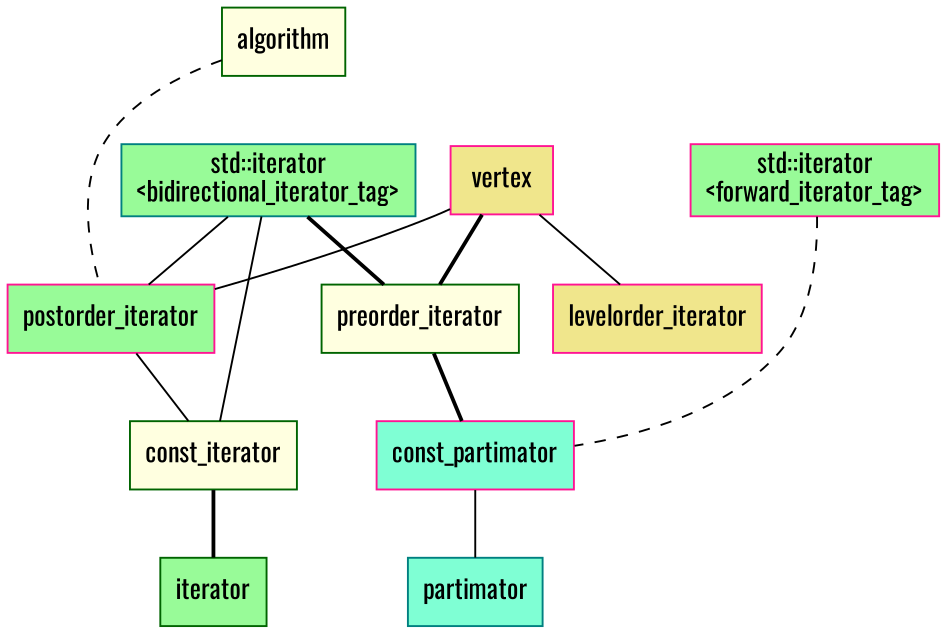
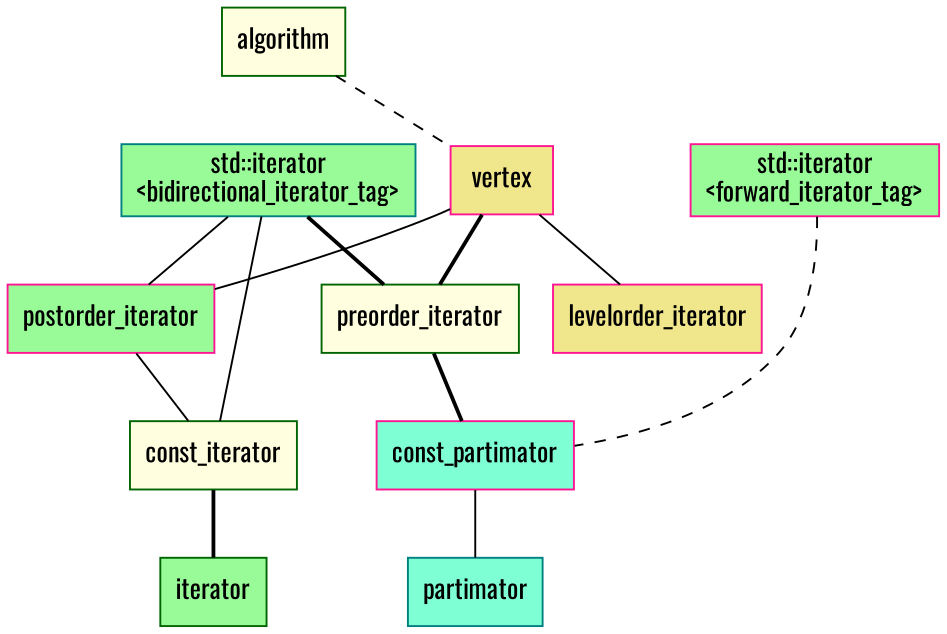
edge "algorithm" -- "postorder_iterator": now "algorithm" -- "vertex"
